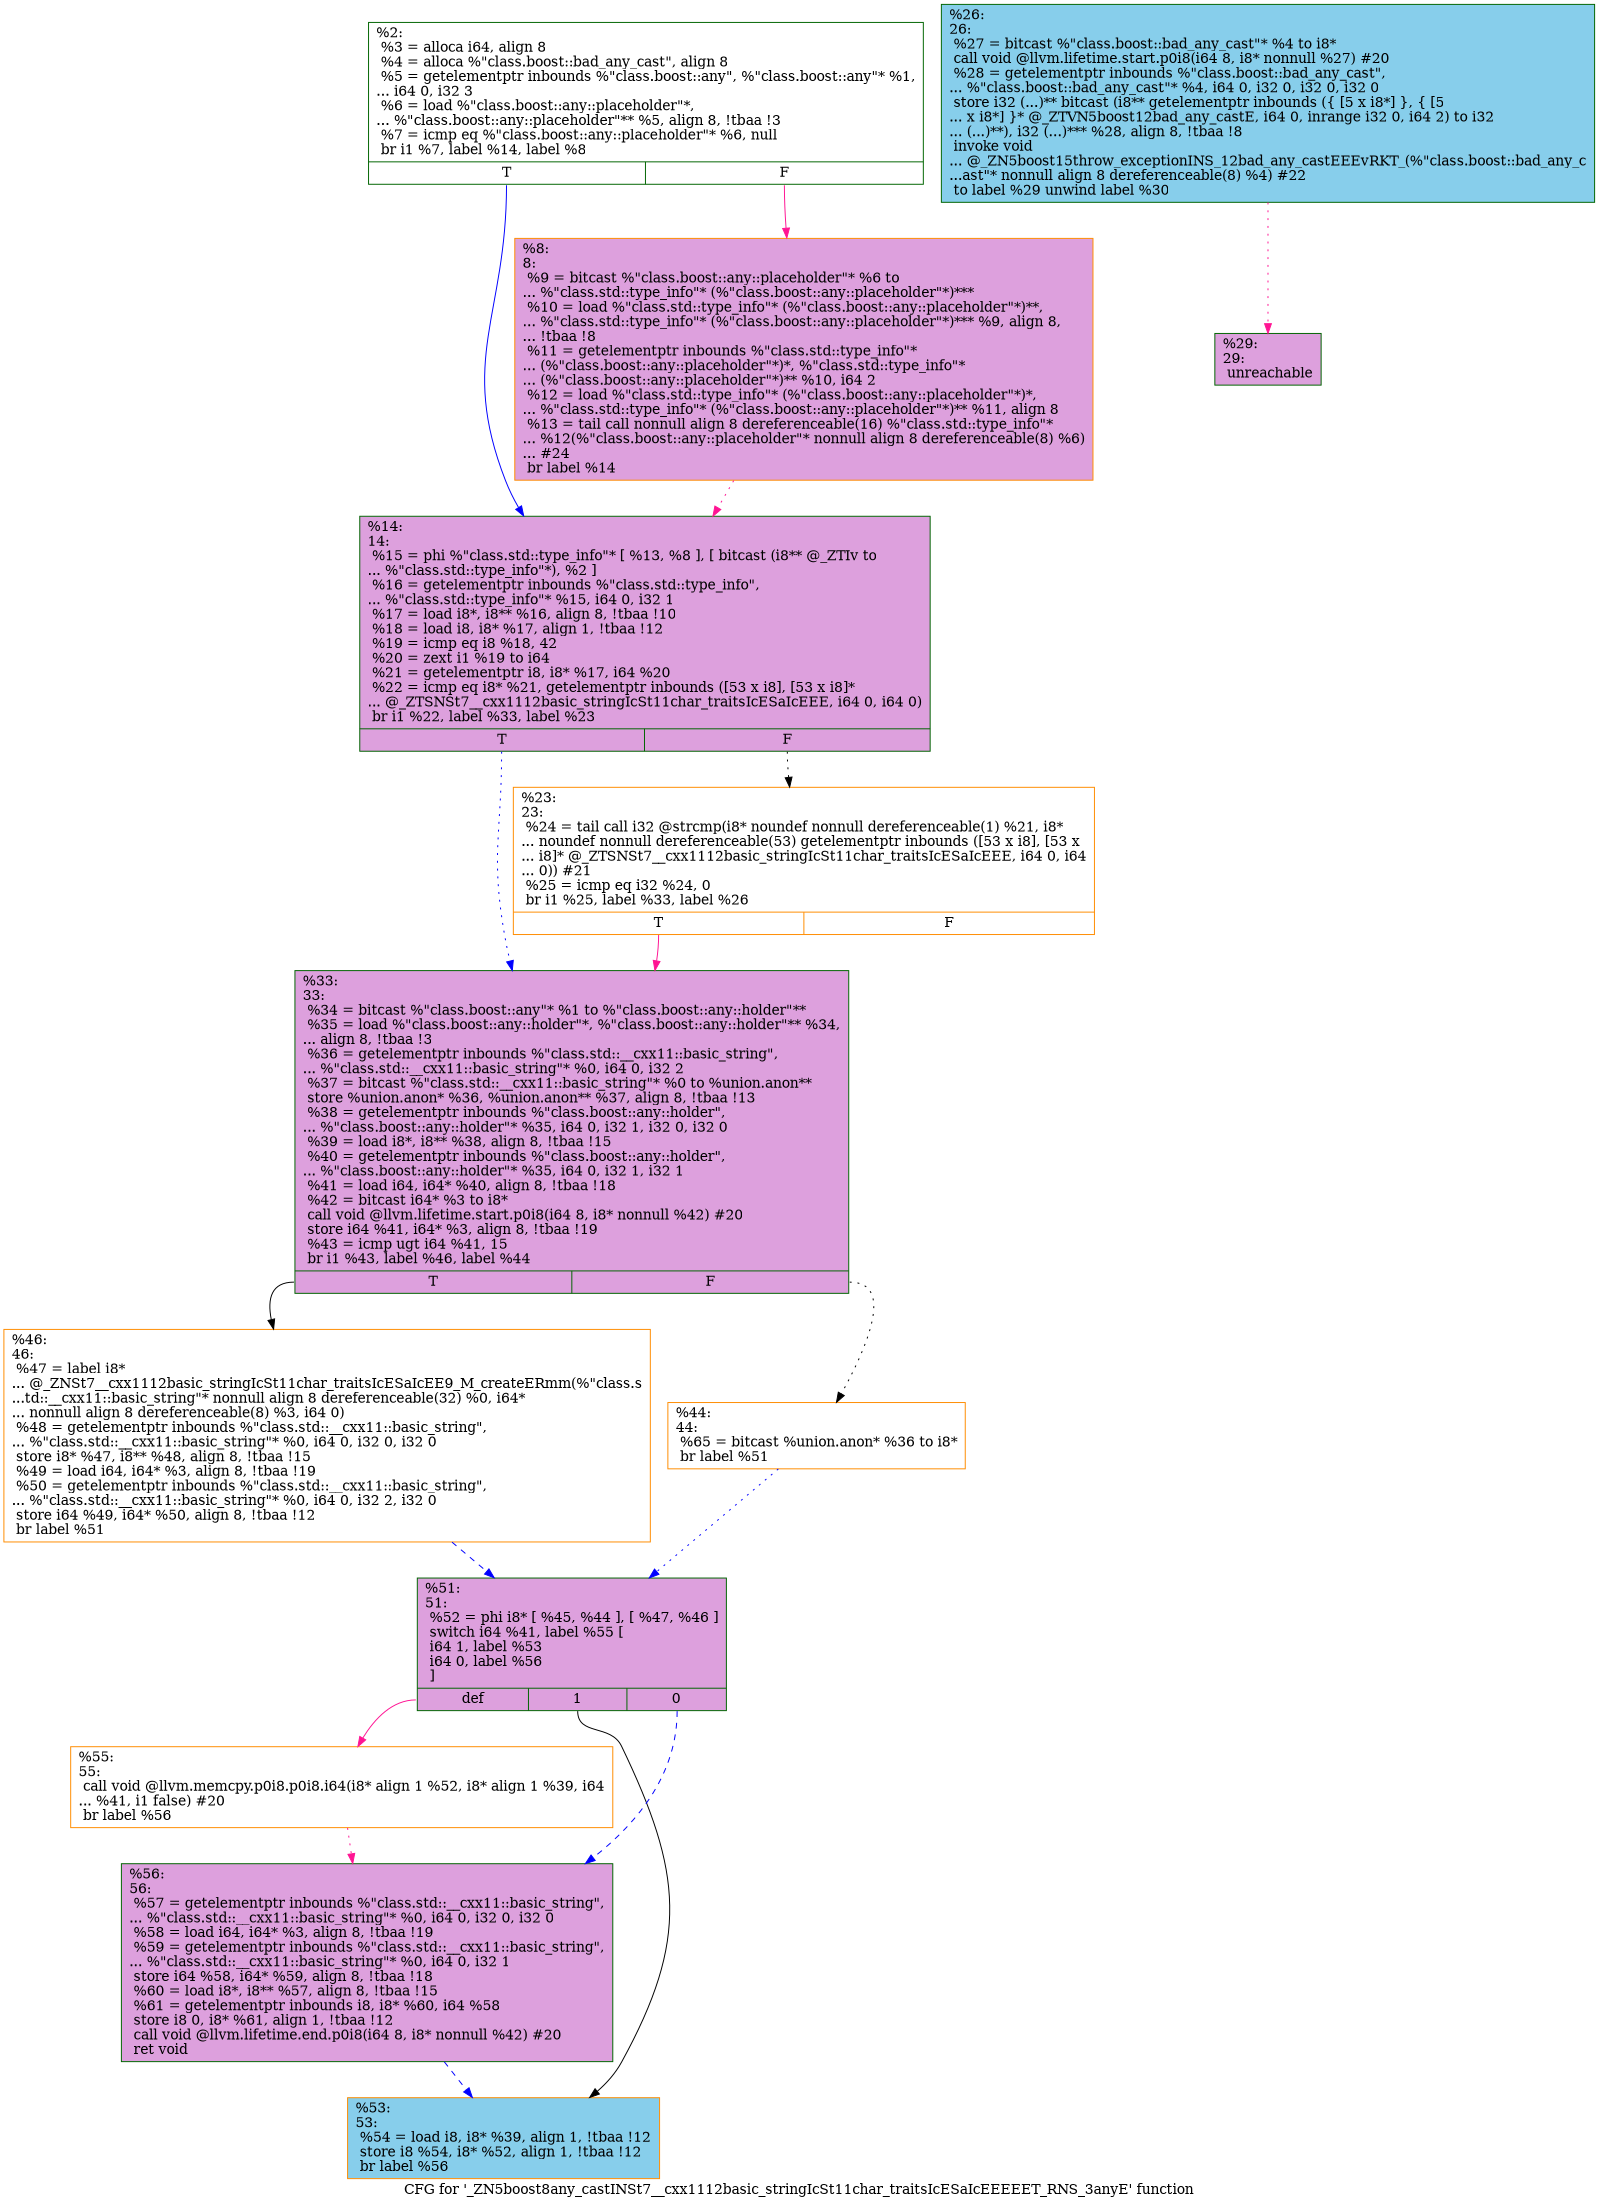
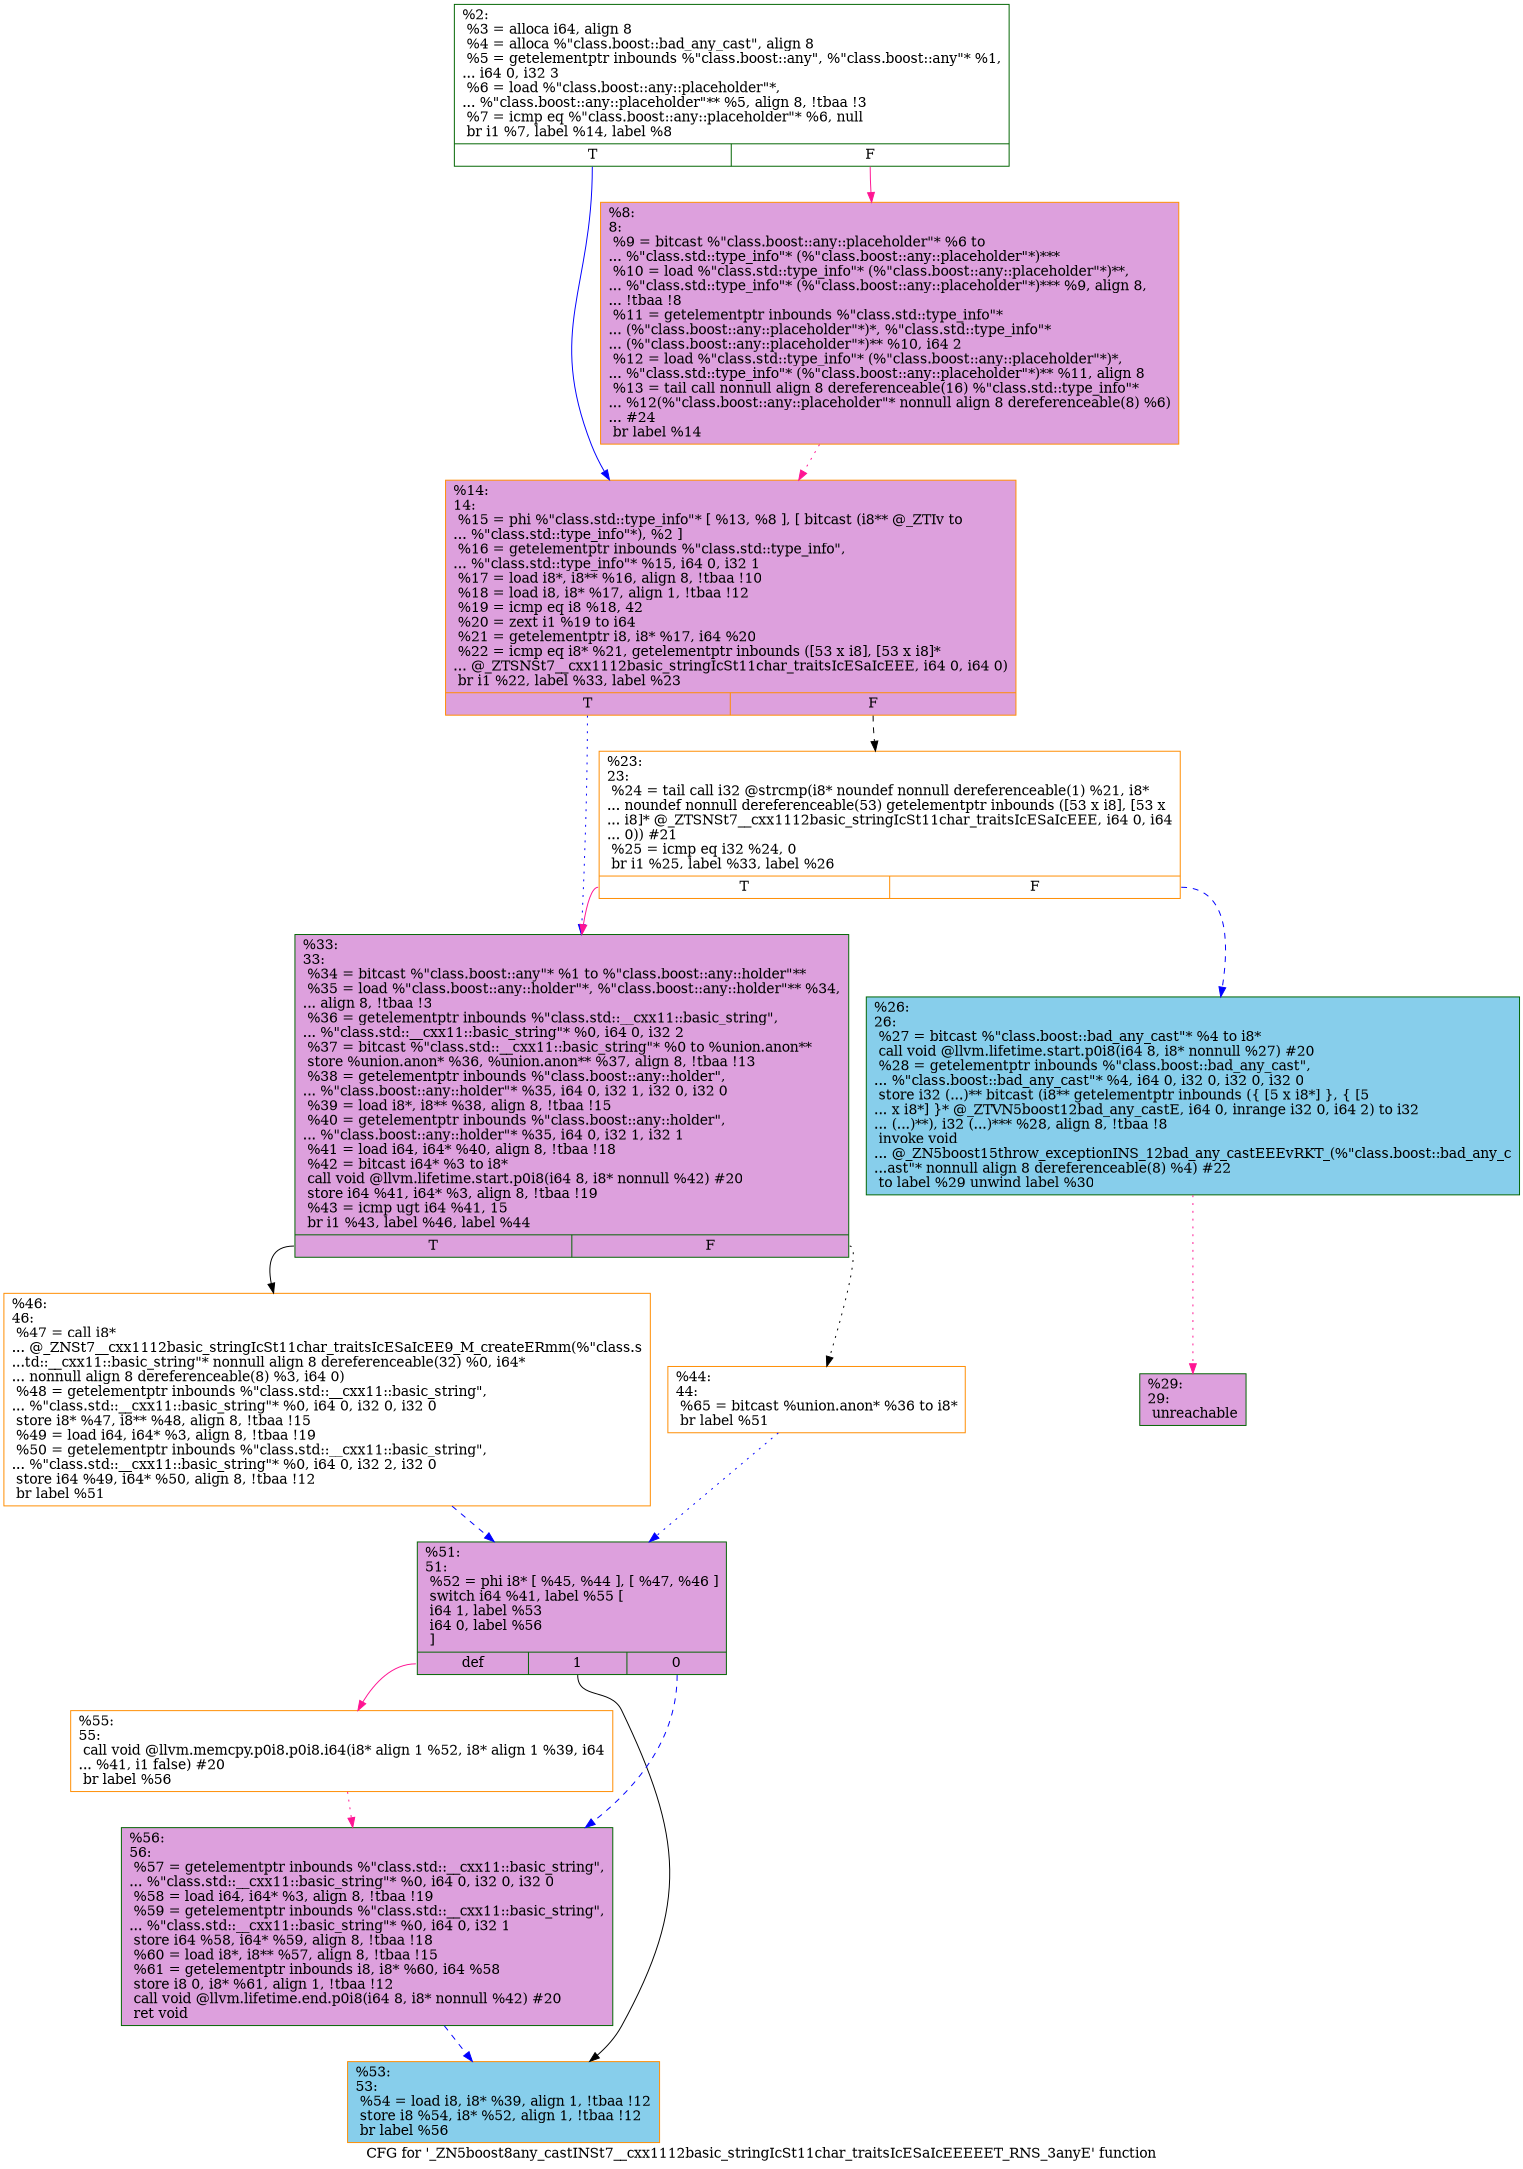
node "%14:": color darkgreen -> darkorange
edge "%14:" -> "%23:": style dotted -> dashed
edge "%23:" -> "%26:": added
node "%46:": text "%47 = label i8*" -> "%47 = call i8*"
